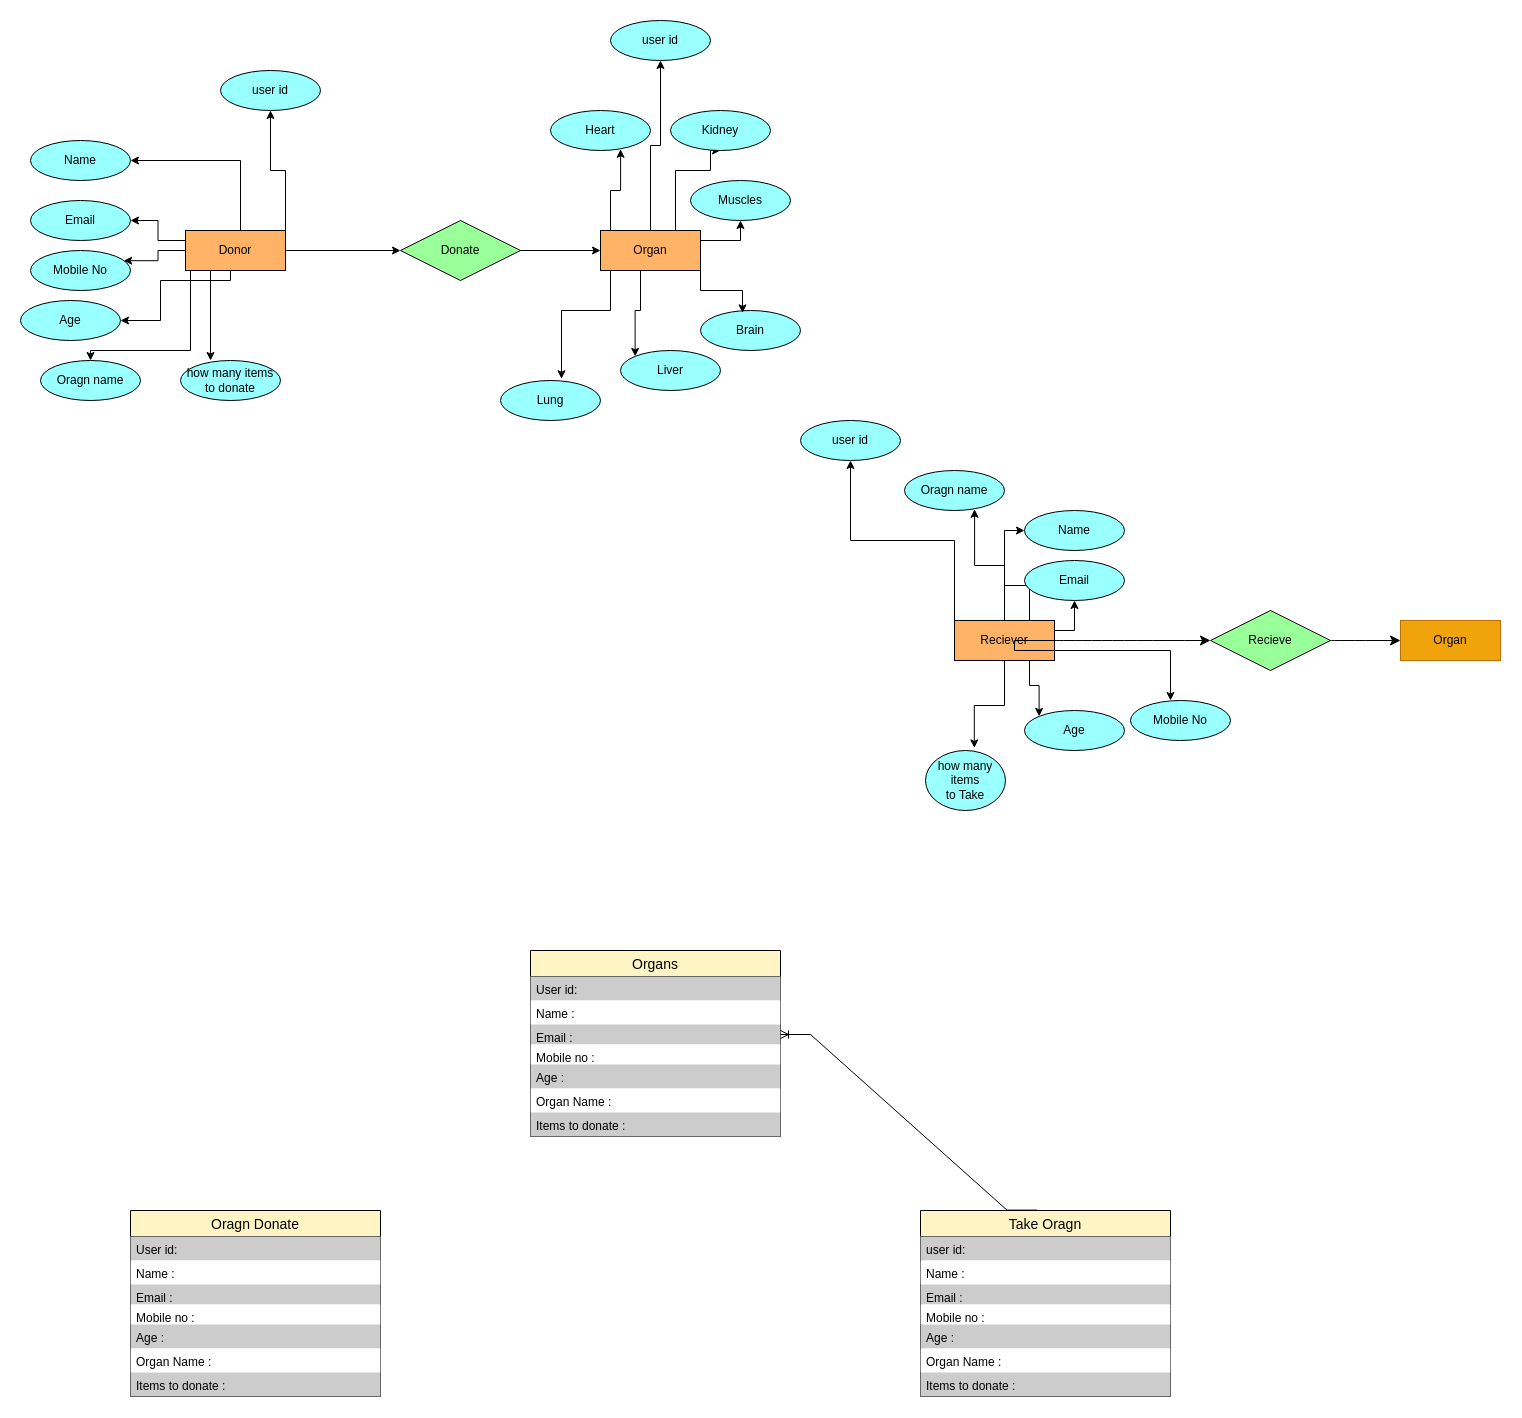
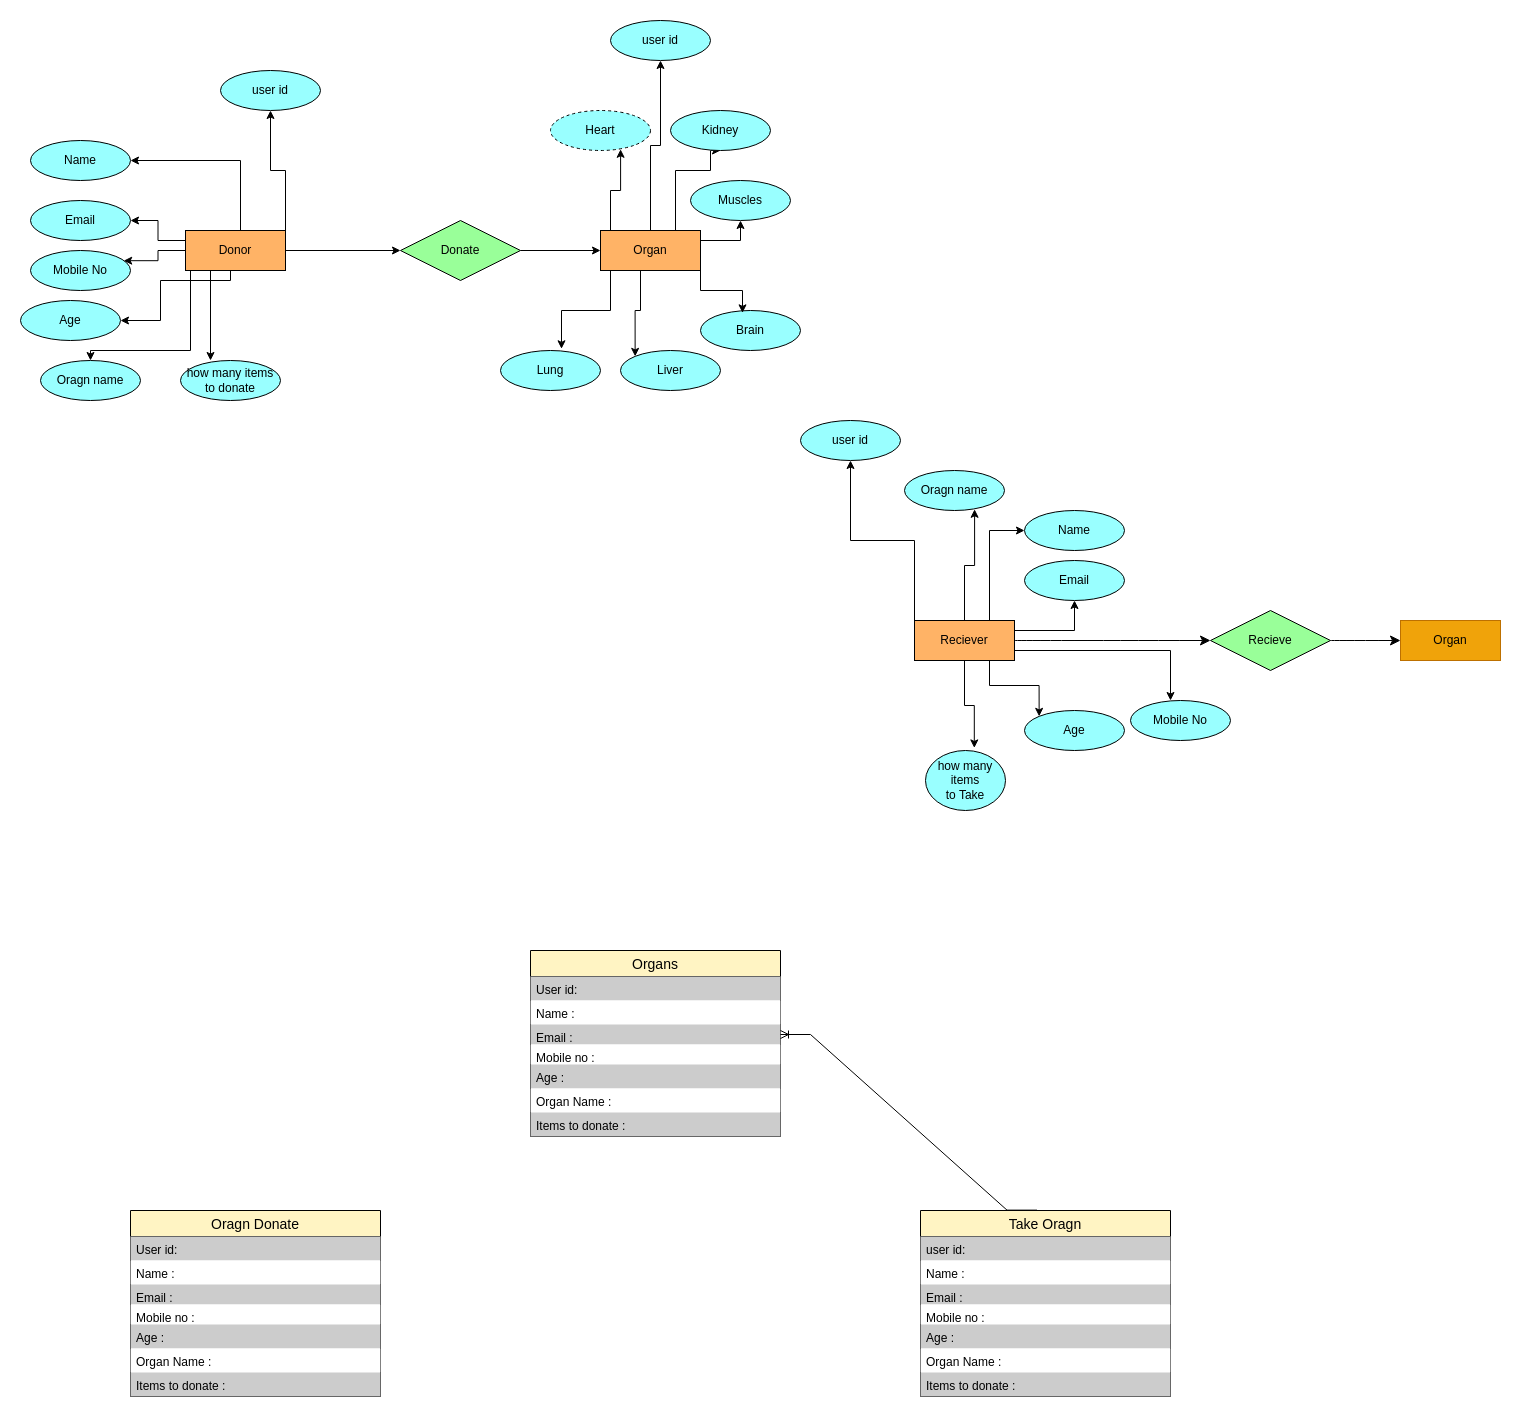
node "Heart": style solid -> dashed
node "Lung": moved (551, 401) -> (551, 371)
node "Reciever": moved (1005, 641) -> (965, 641)
